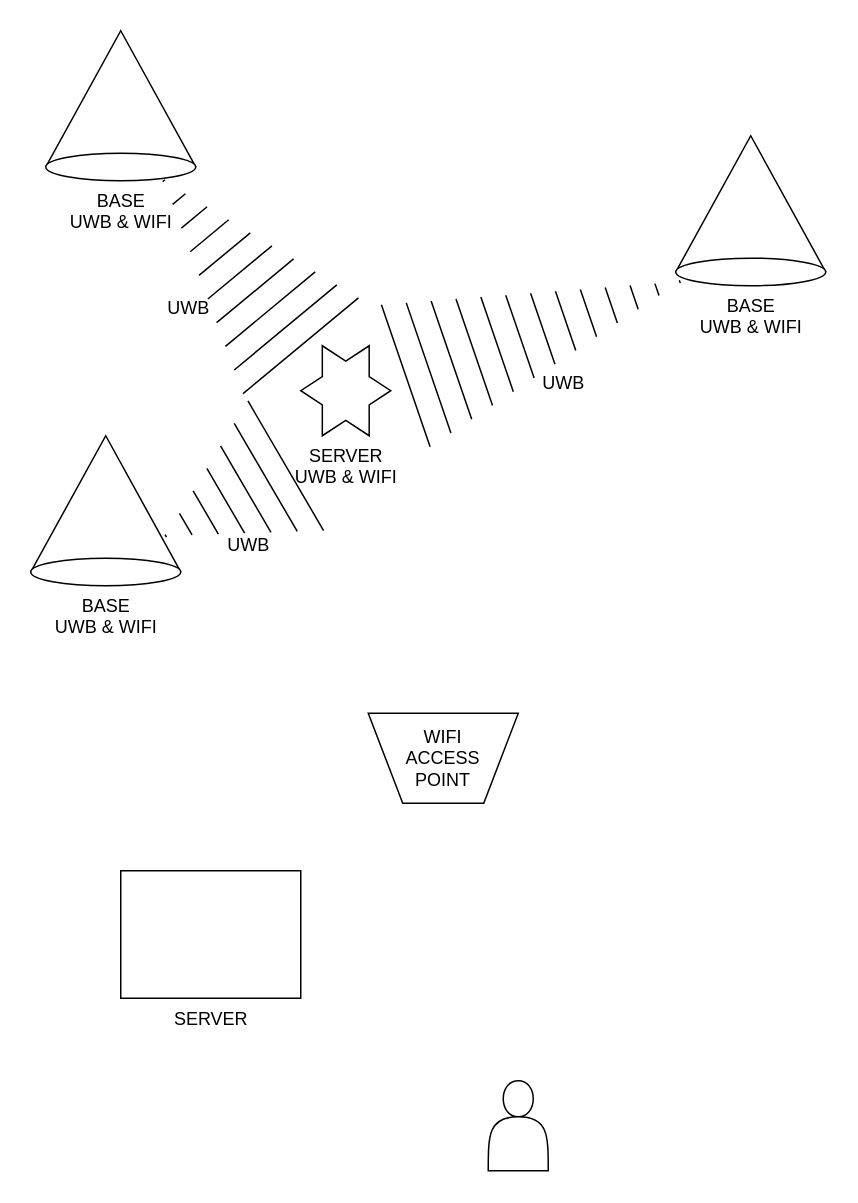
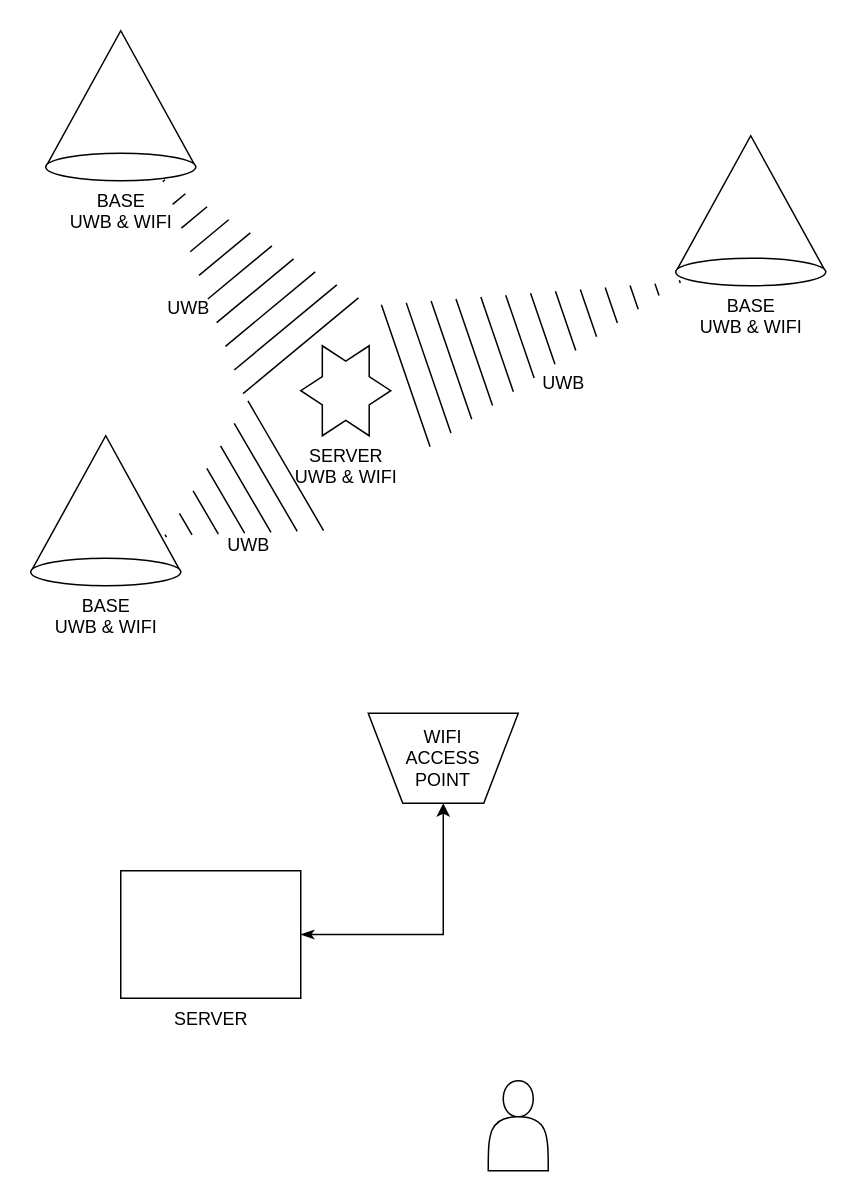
edge "WIFI ACCESS POINT" -- "SERVER": added
